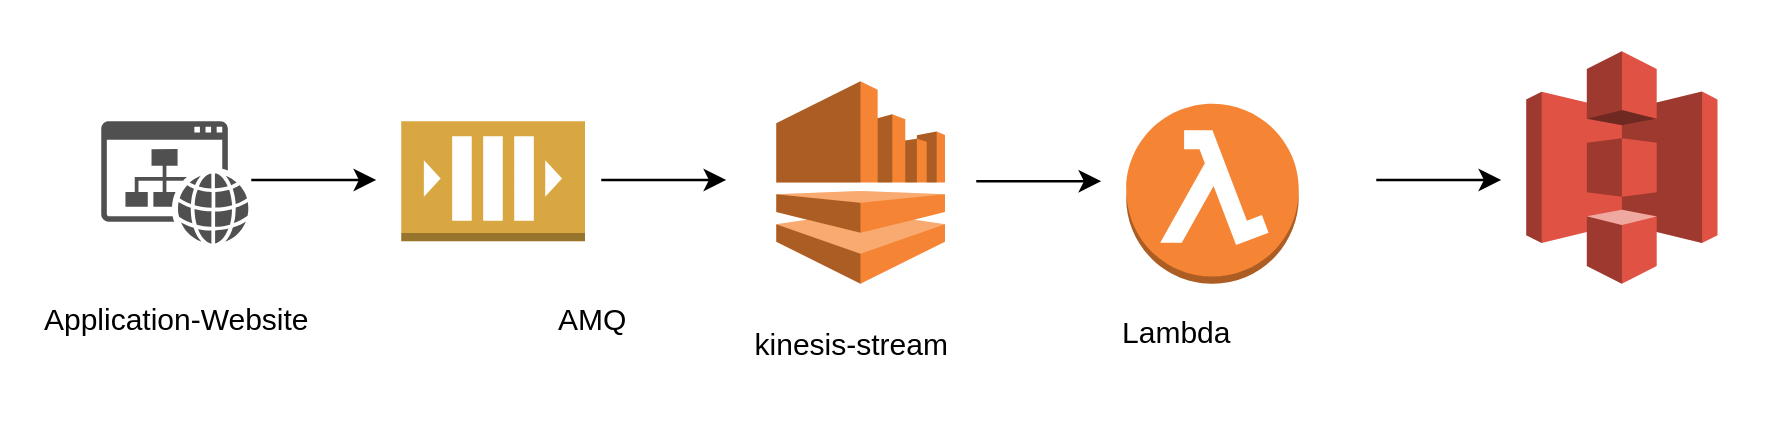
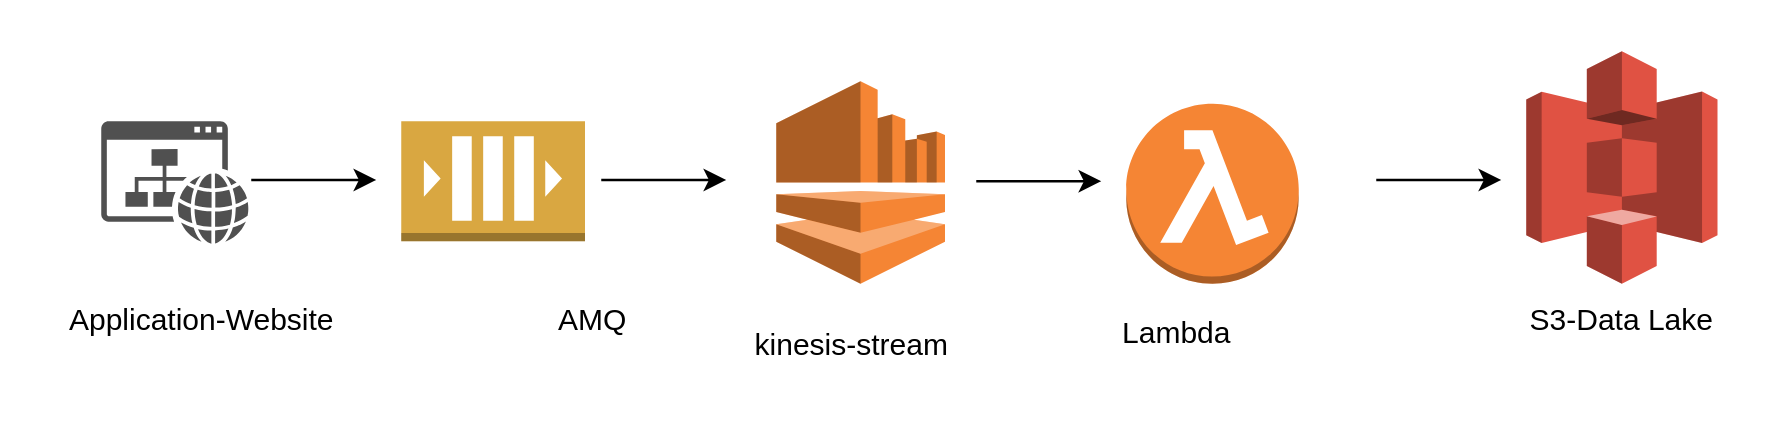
node "Application-Website": moved (176, 321) -> (201, 321)
node "S3-Data Lake": added
